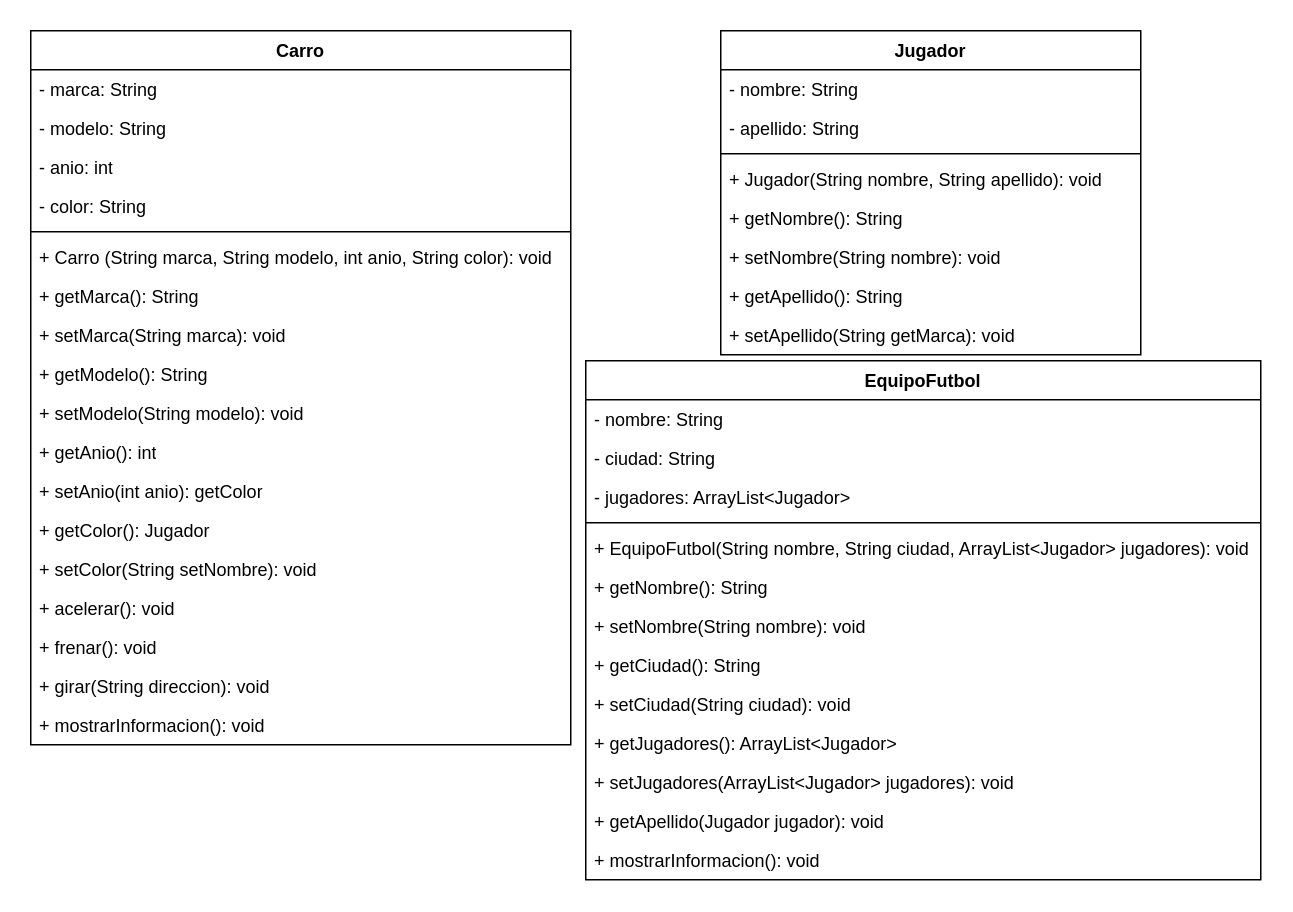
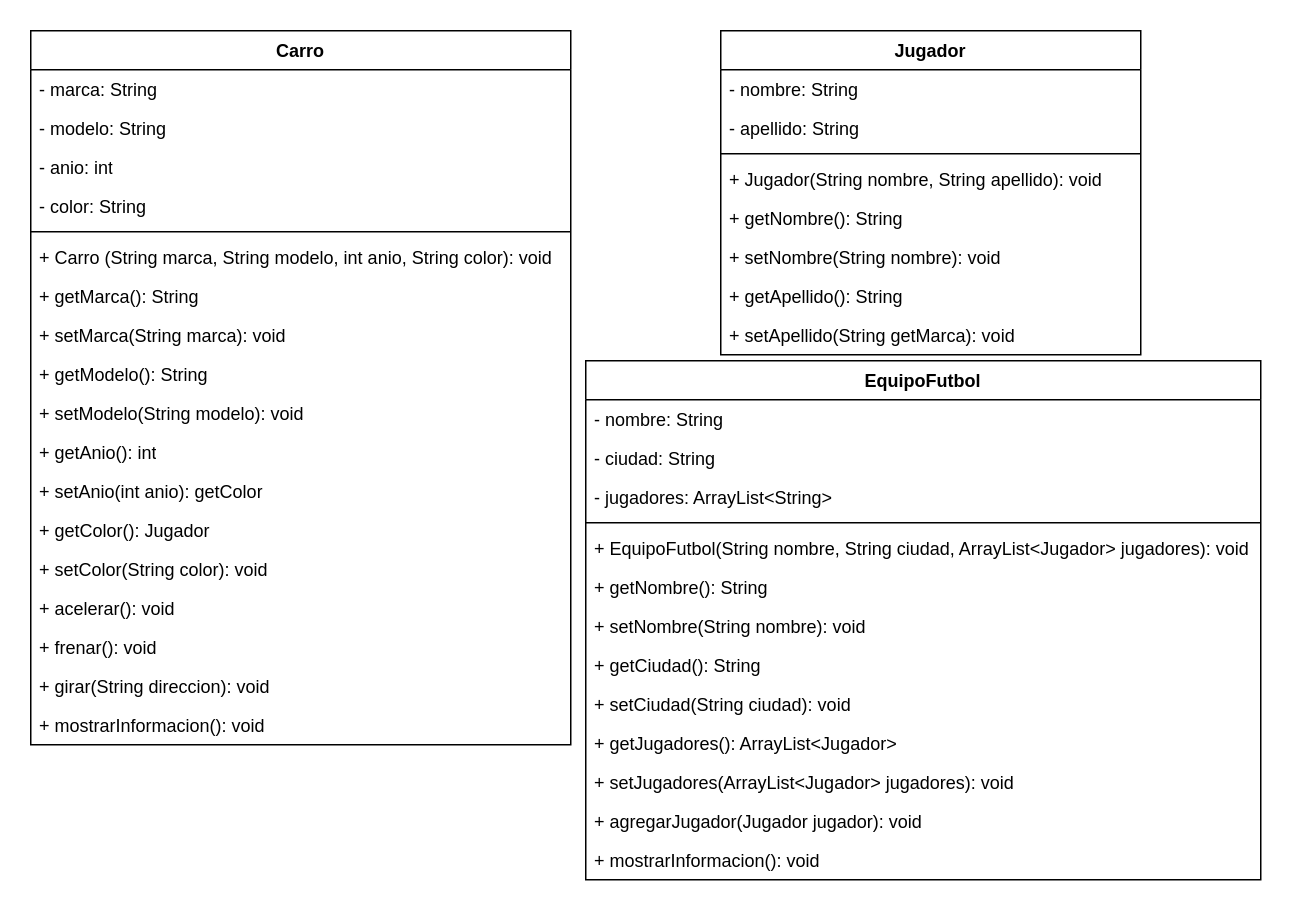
node "- jugadores: ArrayList<Jugador>": label "- jugadores: ArrayList<Jugador>" -> "- jugadores: ArrayList<String>"
node "+ setColor(String setNombre): void": label "+ setColor(String setNombre): void" -> "+ setColor(String color): void"
node "+ getApellido(Jugador jugador): void": label "+ getApellido(Jugador jugador): void" -> "+ agregarJugador(Jugador jugador): void"
